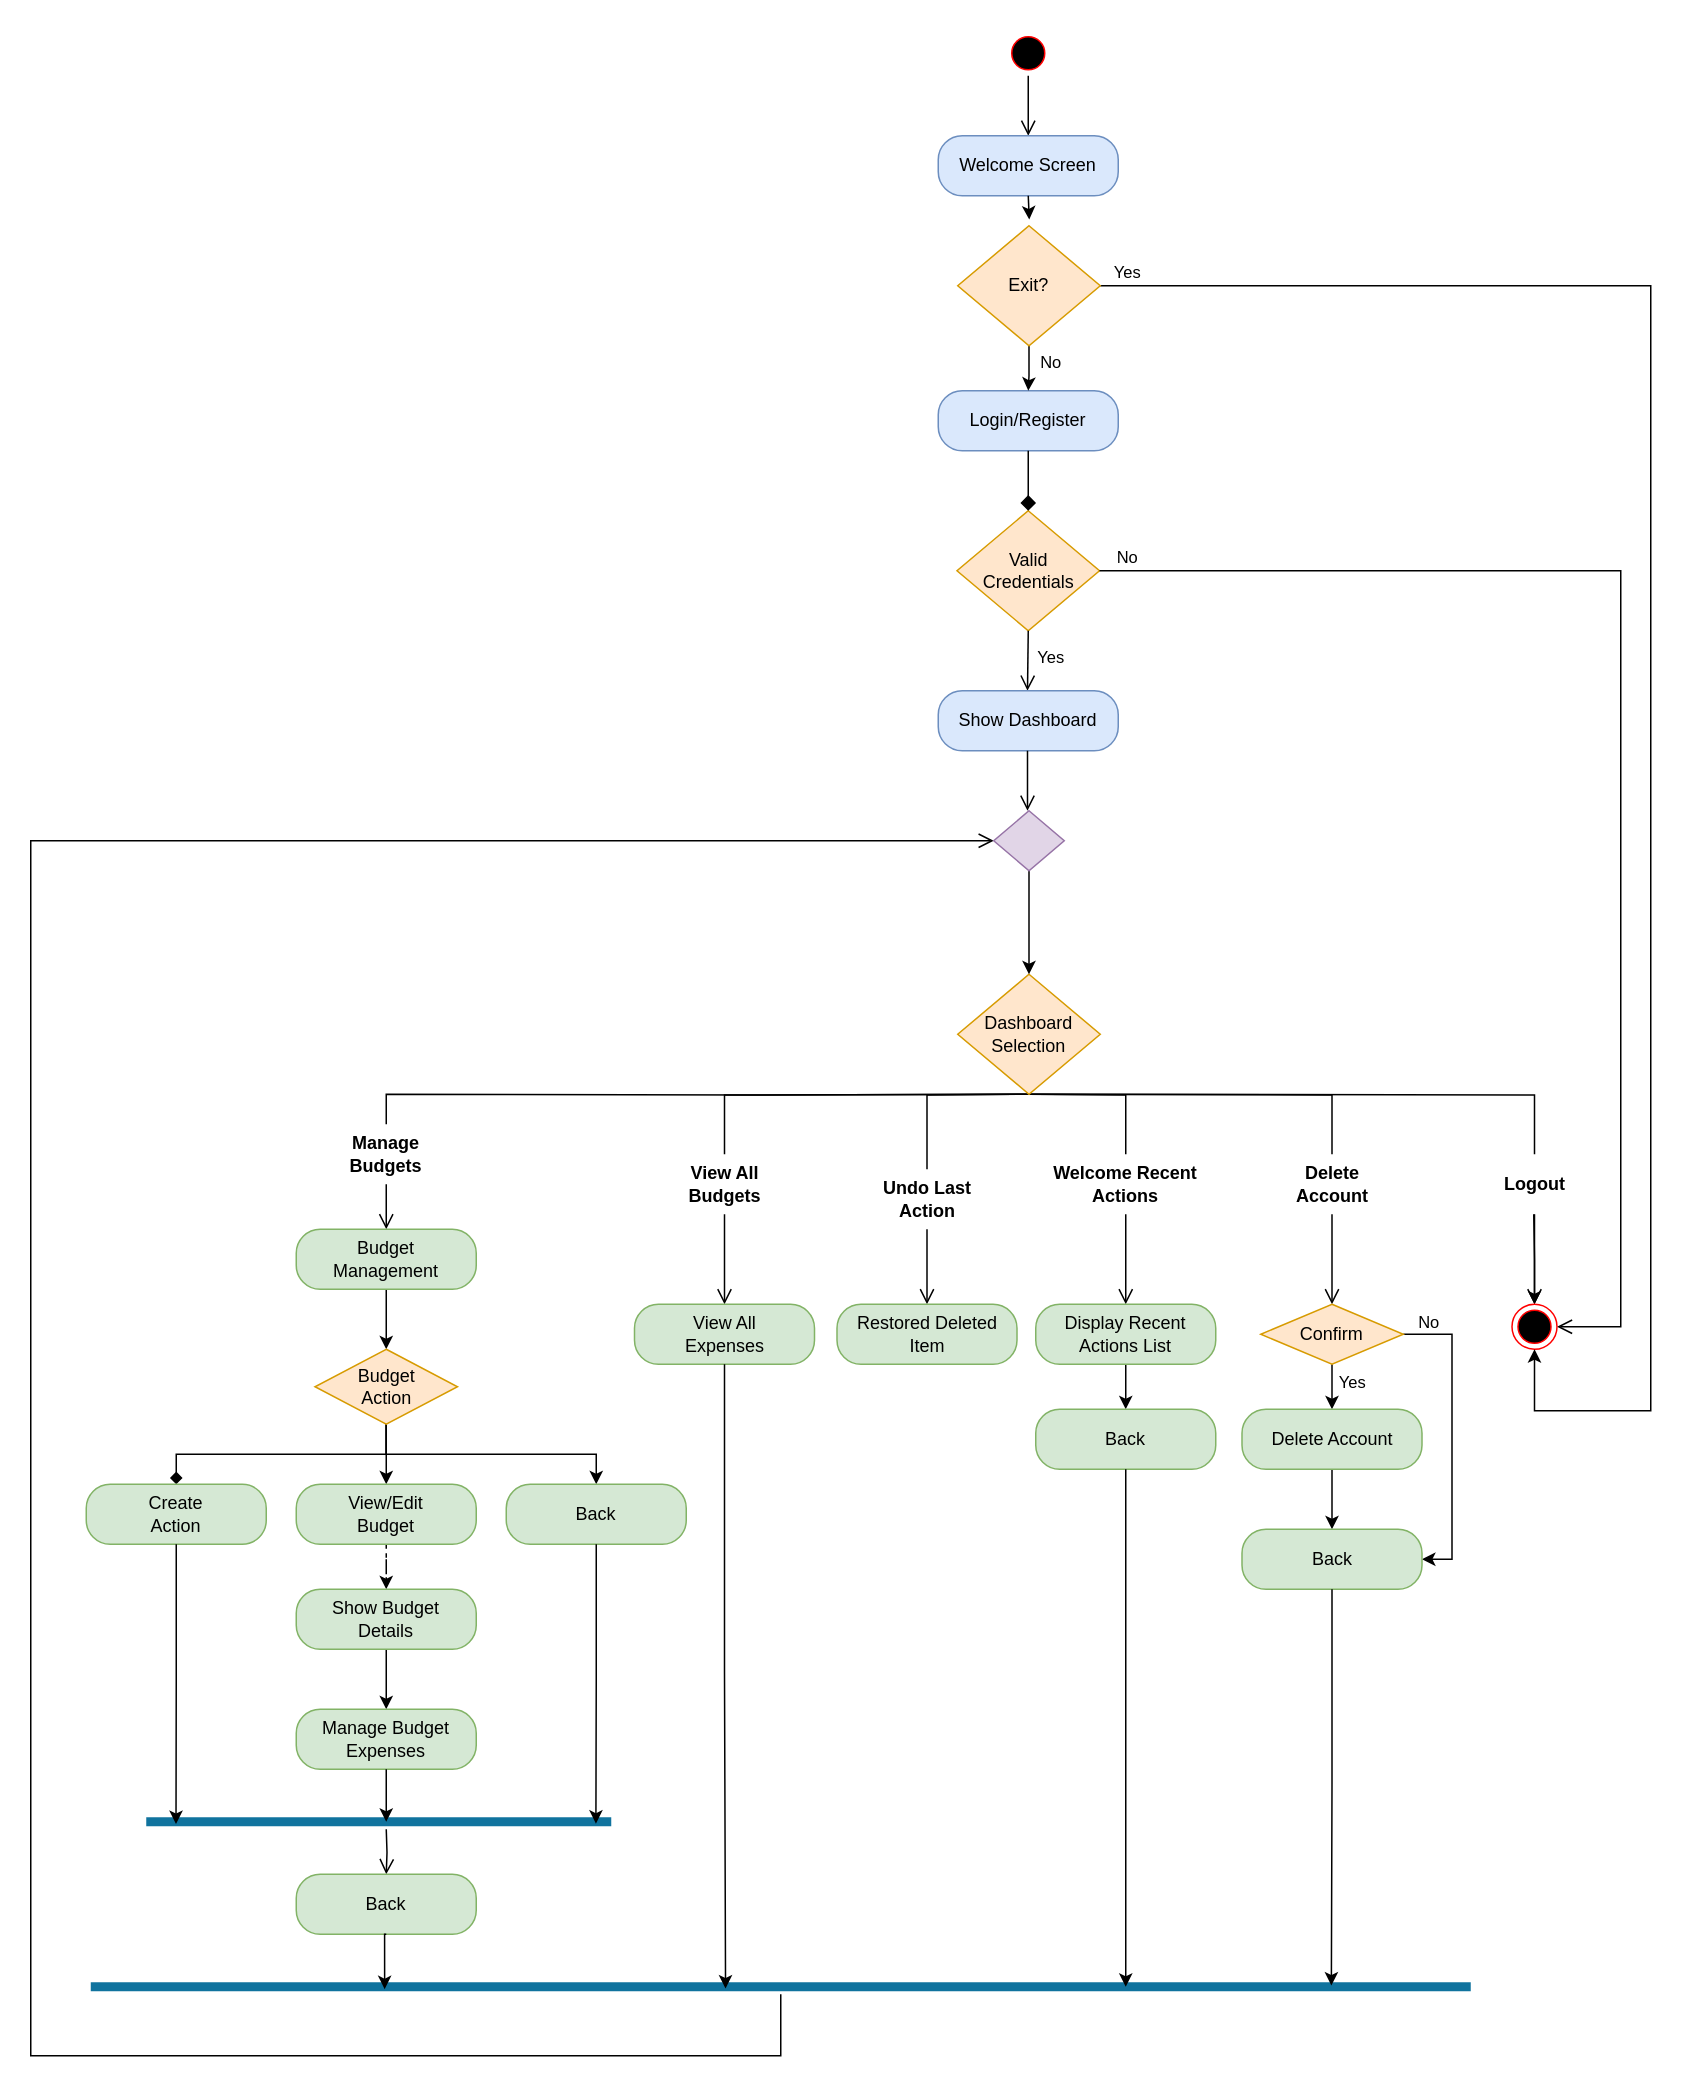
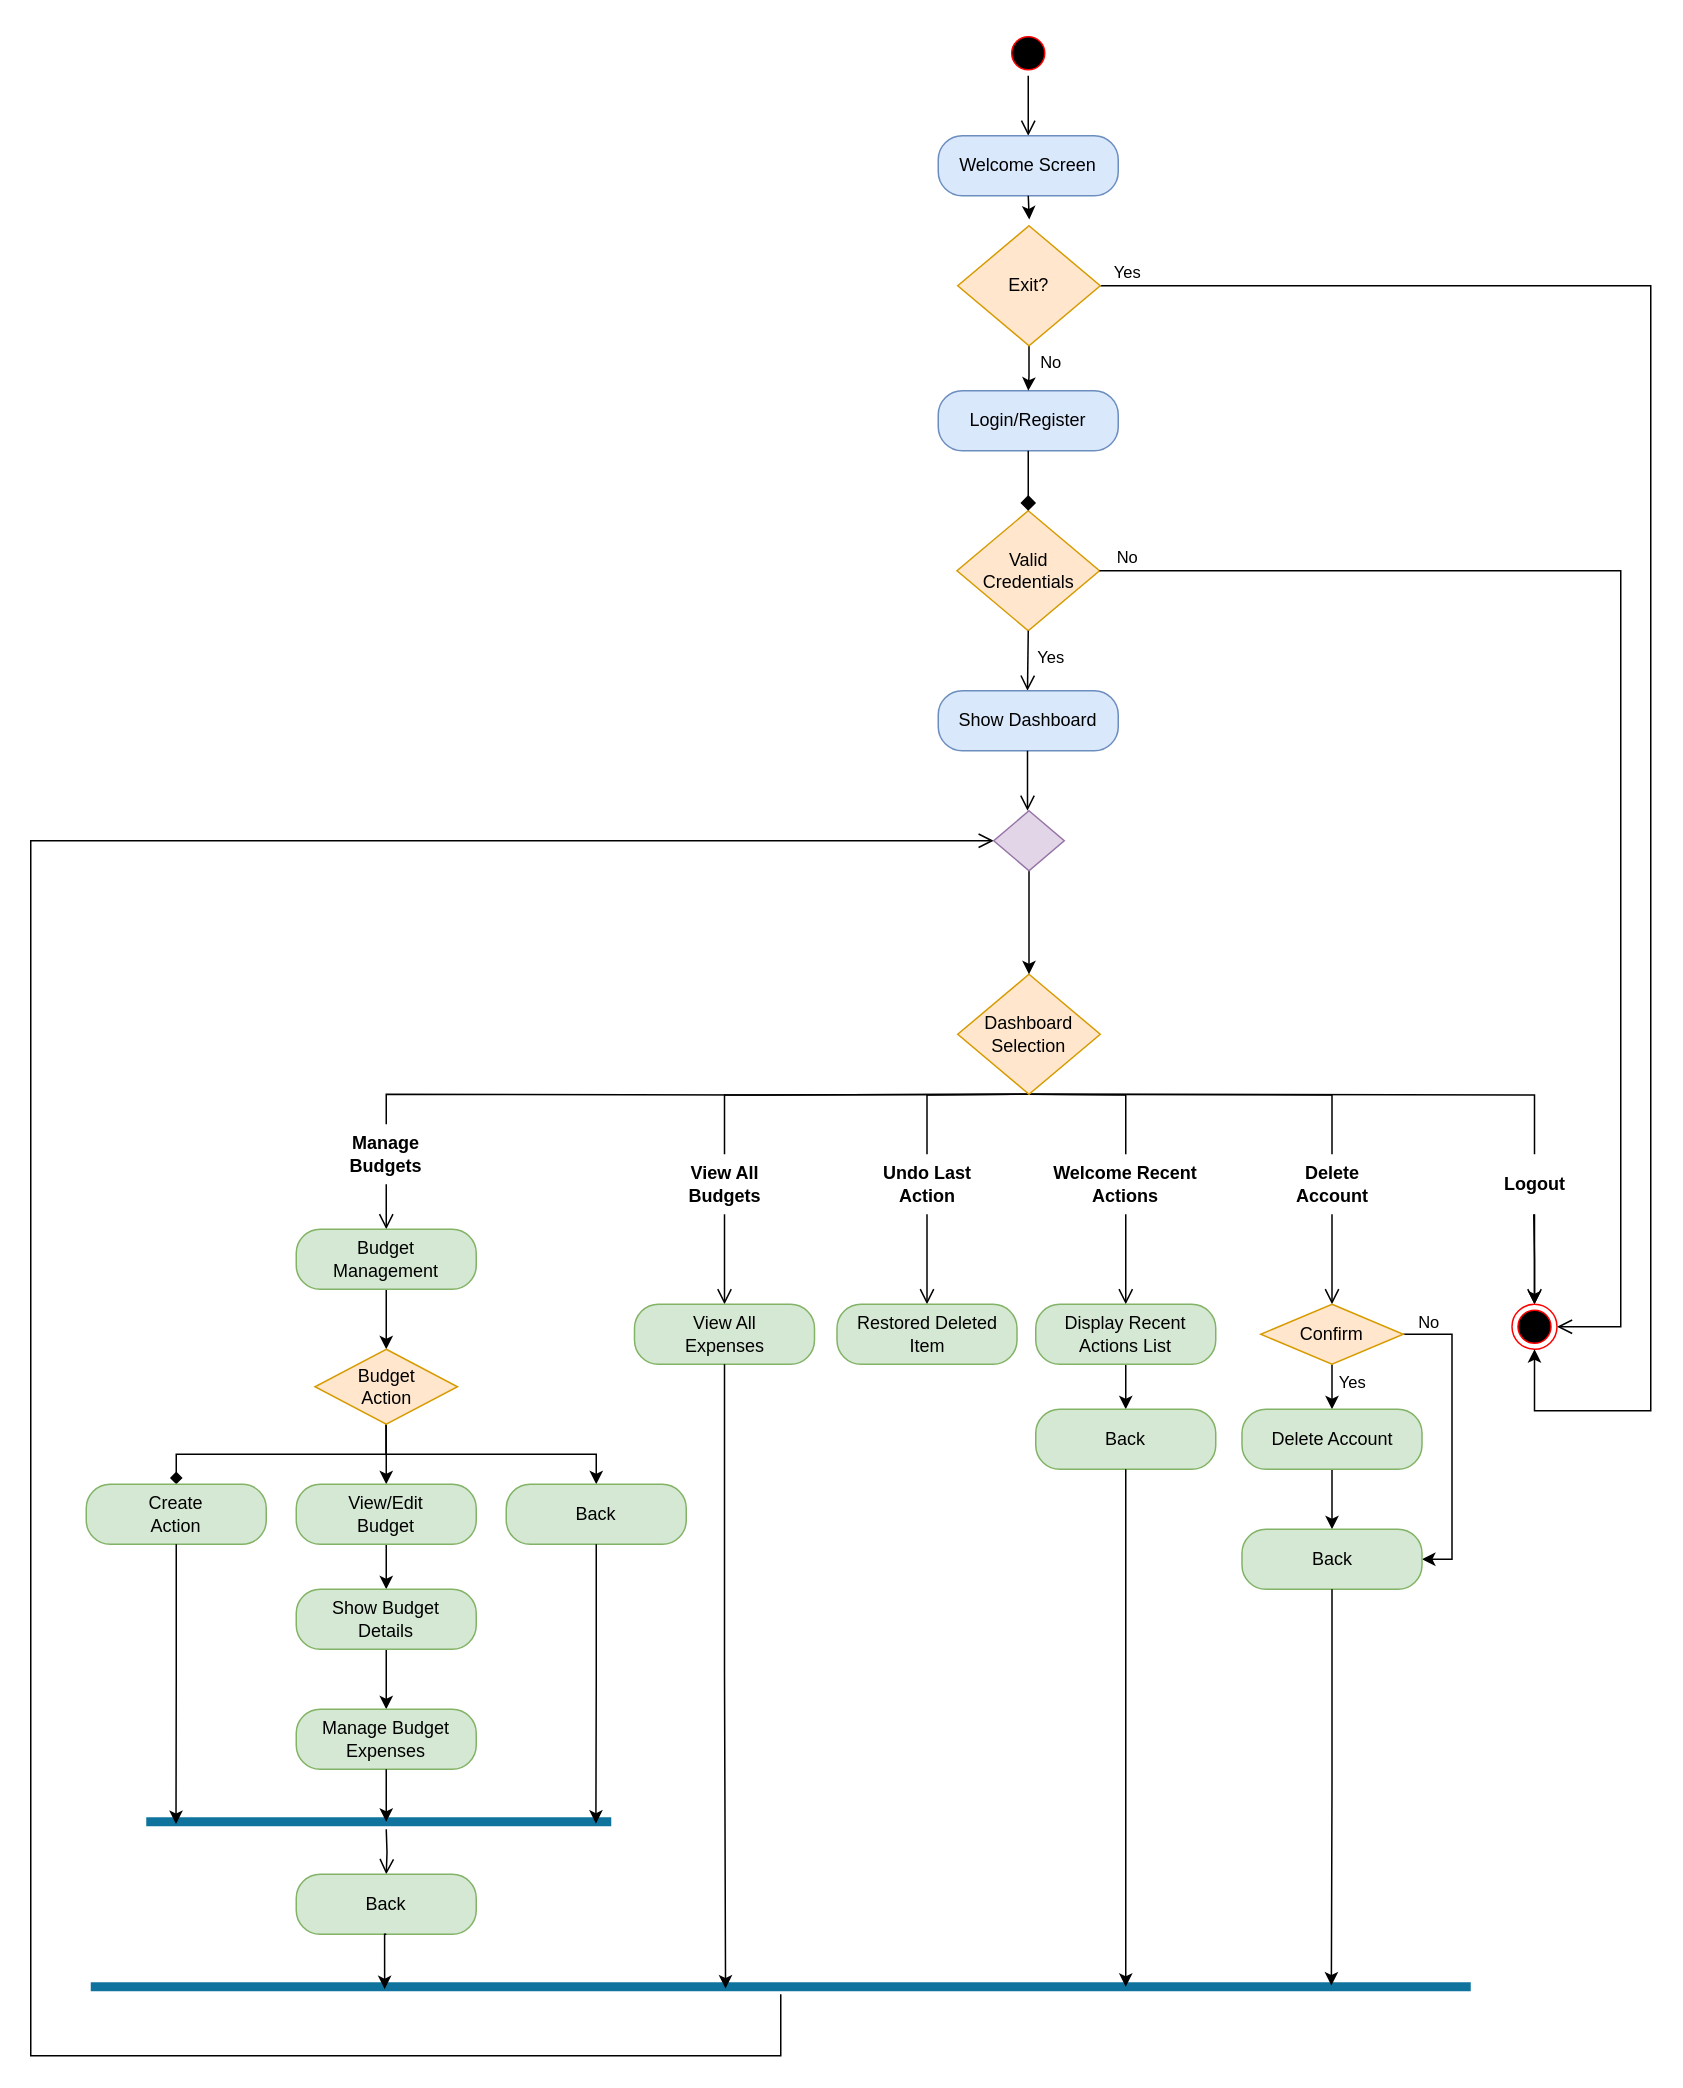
node "Undo Last Action": moved (927, 1199) -> (927, 1184)
edge "View/Edit Budget" -> "Show Budget Details": style dashed -> solid
